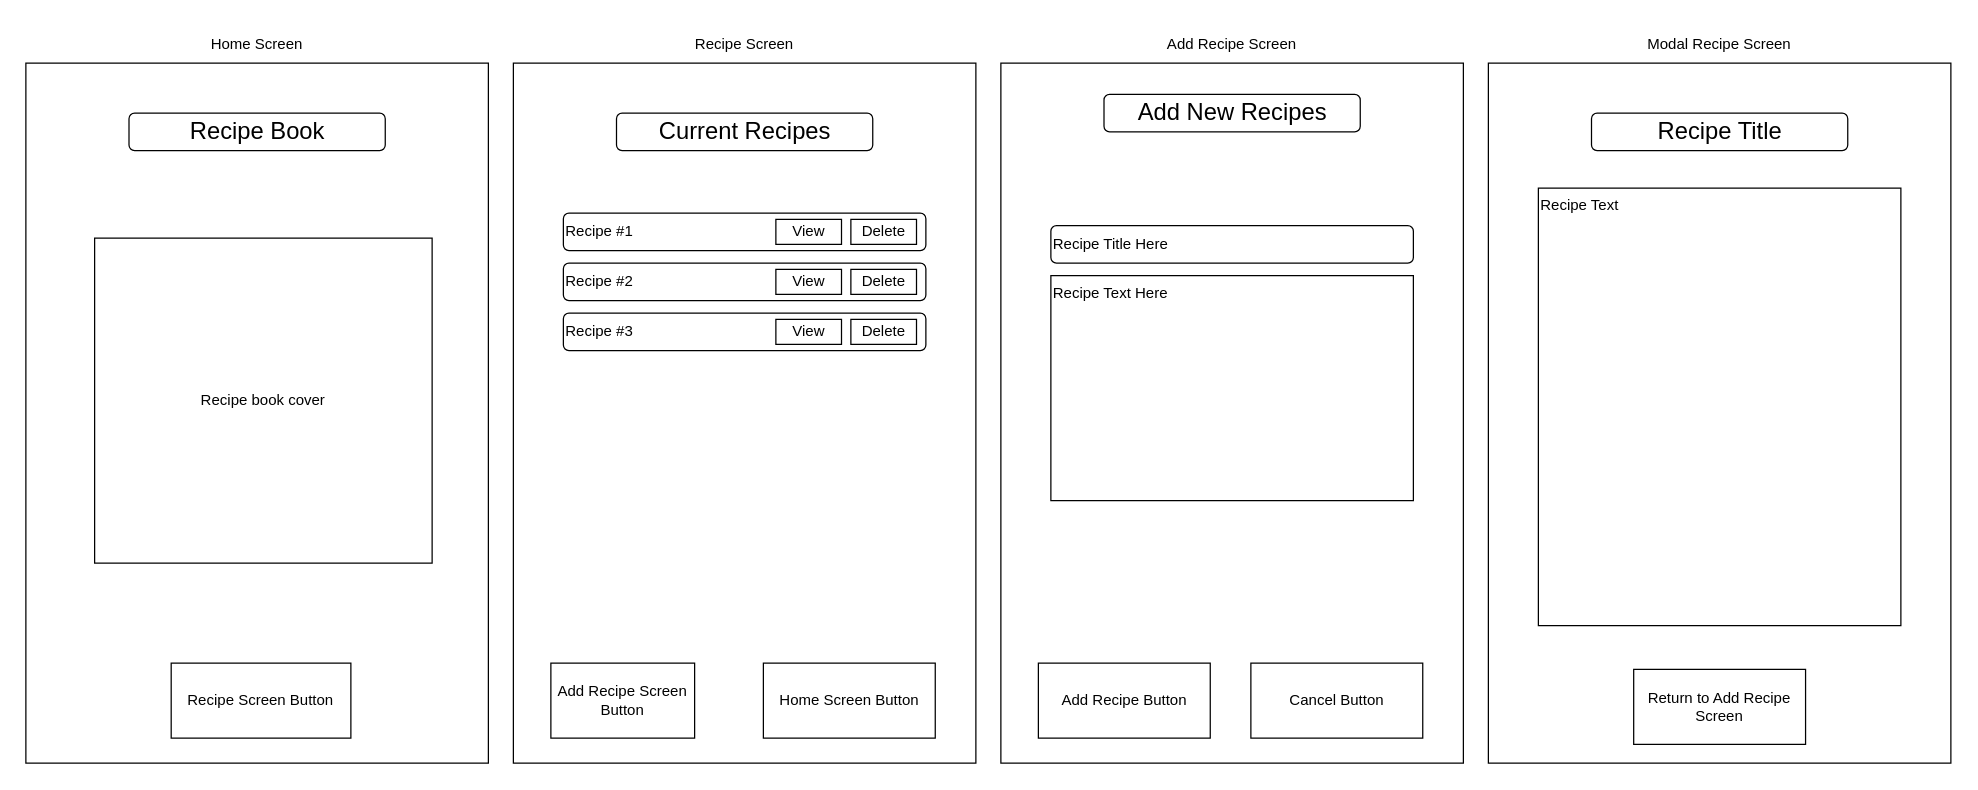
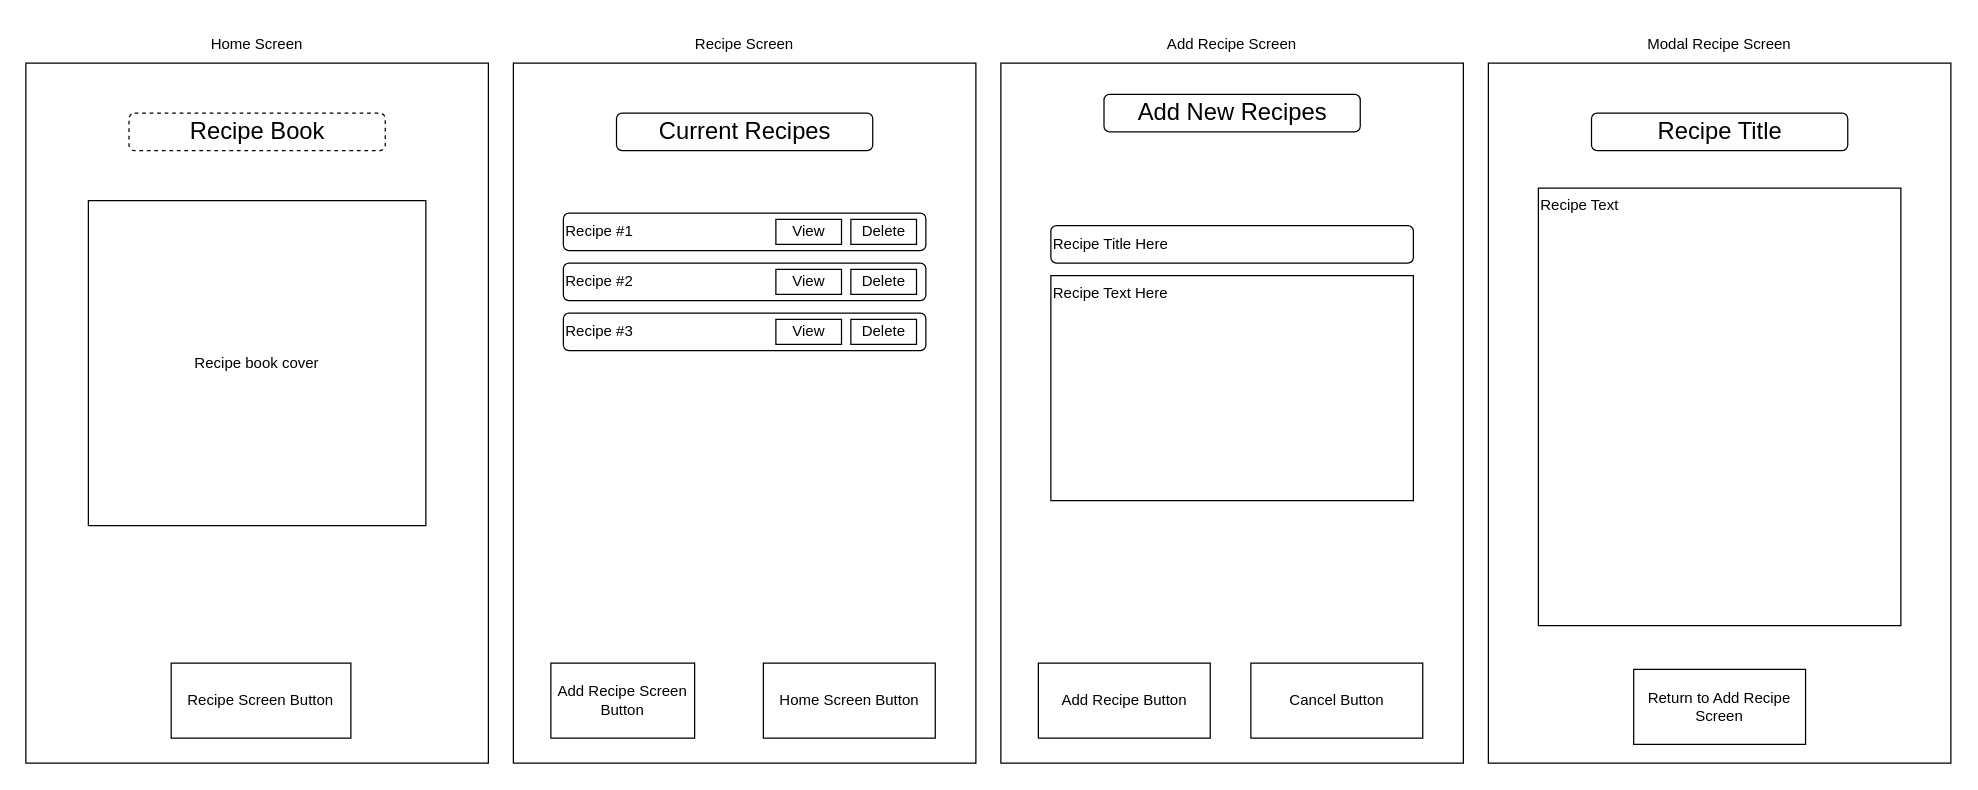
node "Recipe Book": style solid -> dashed
node "Recipe book cover": moved (263, 401) -> (257, 363)
